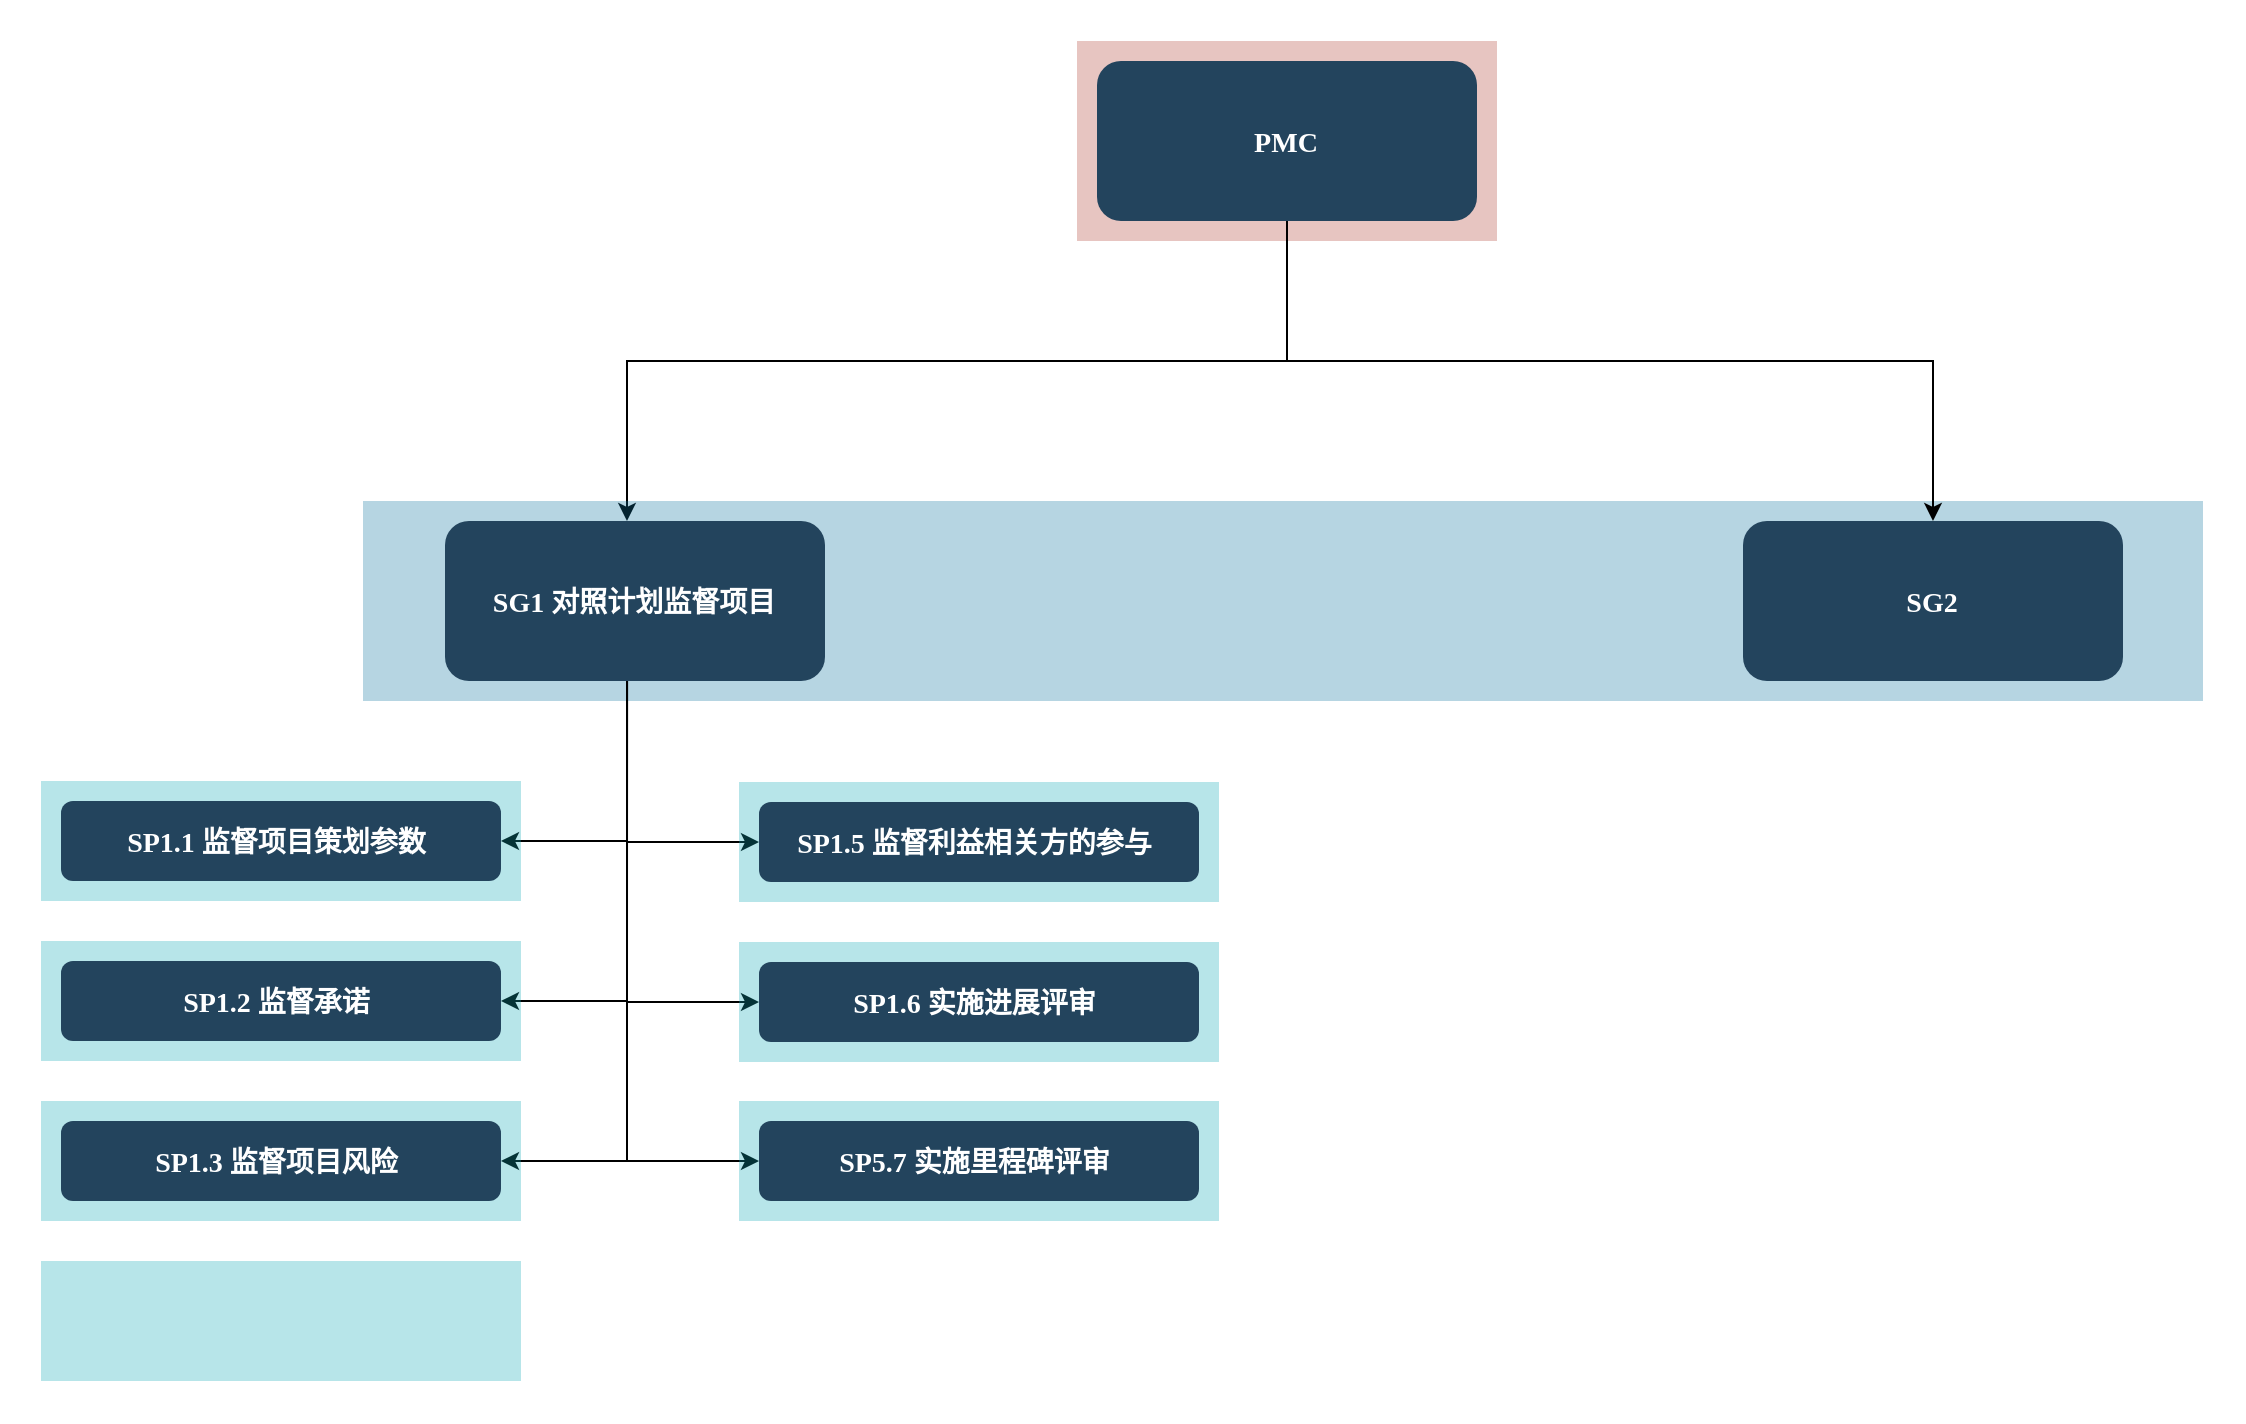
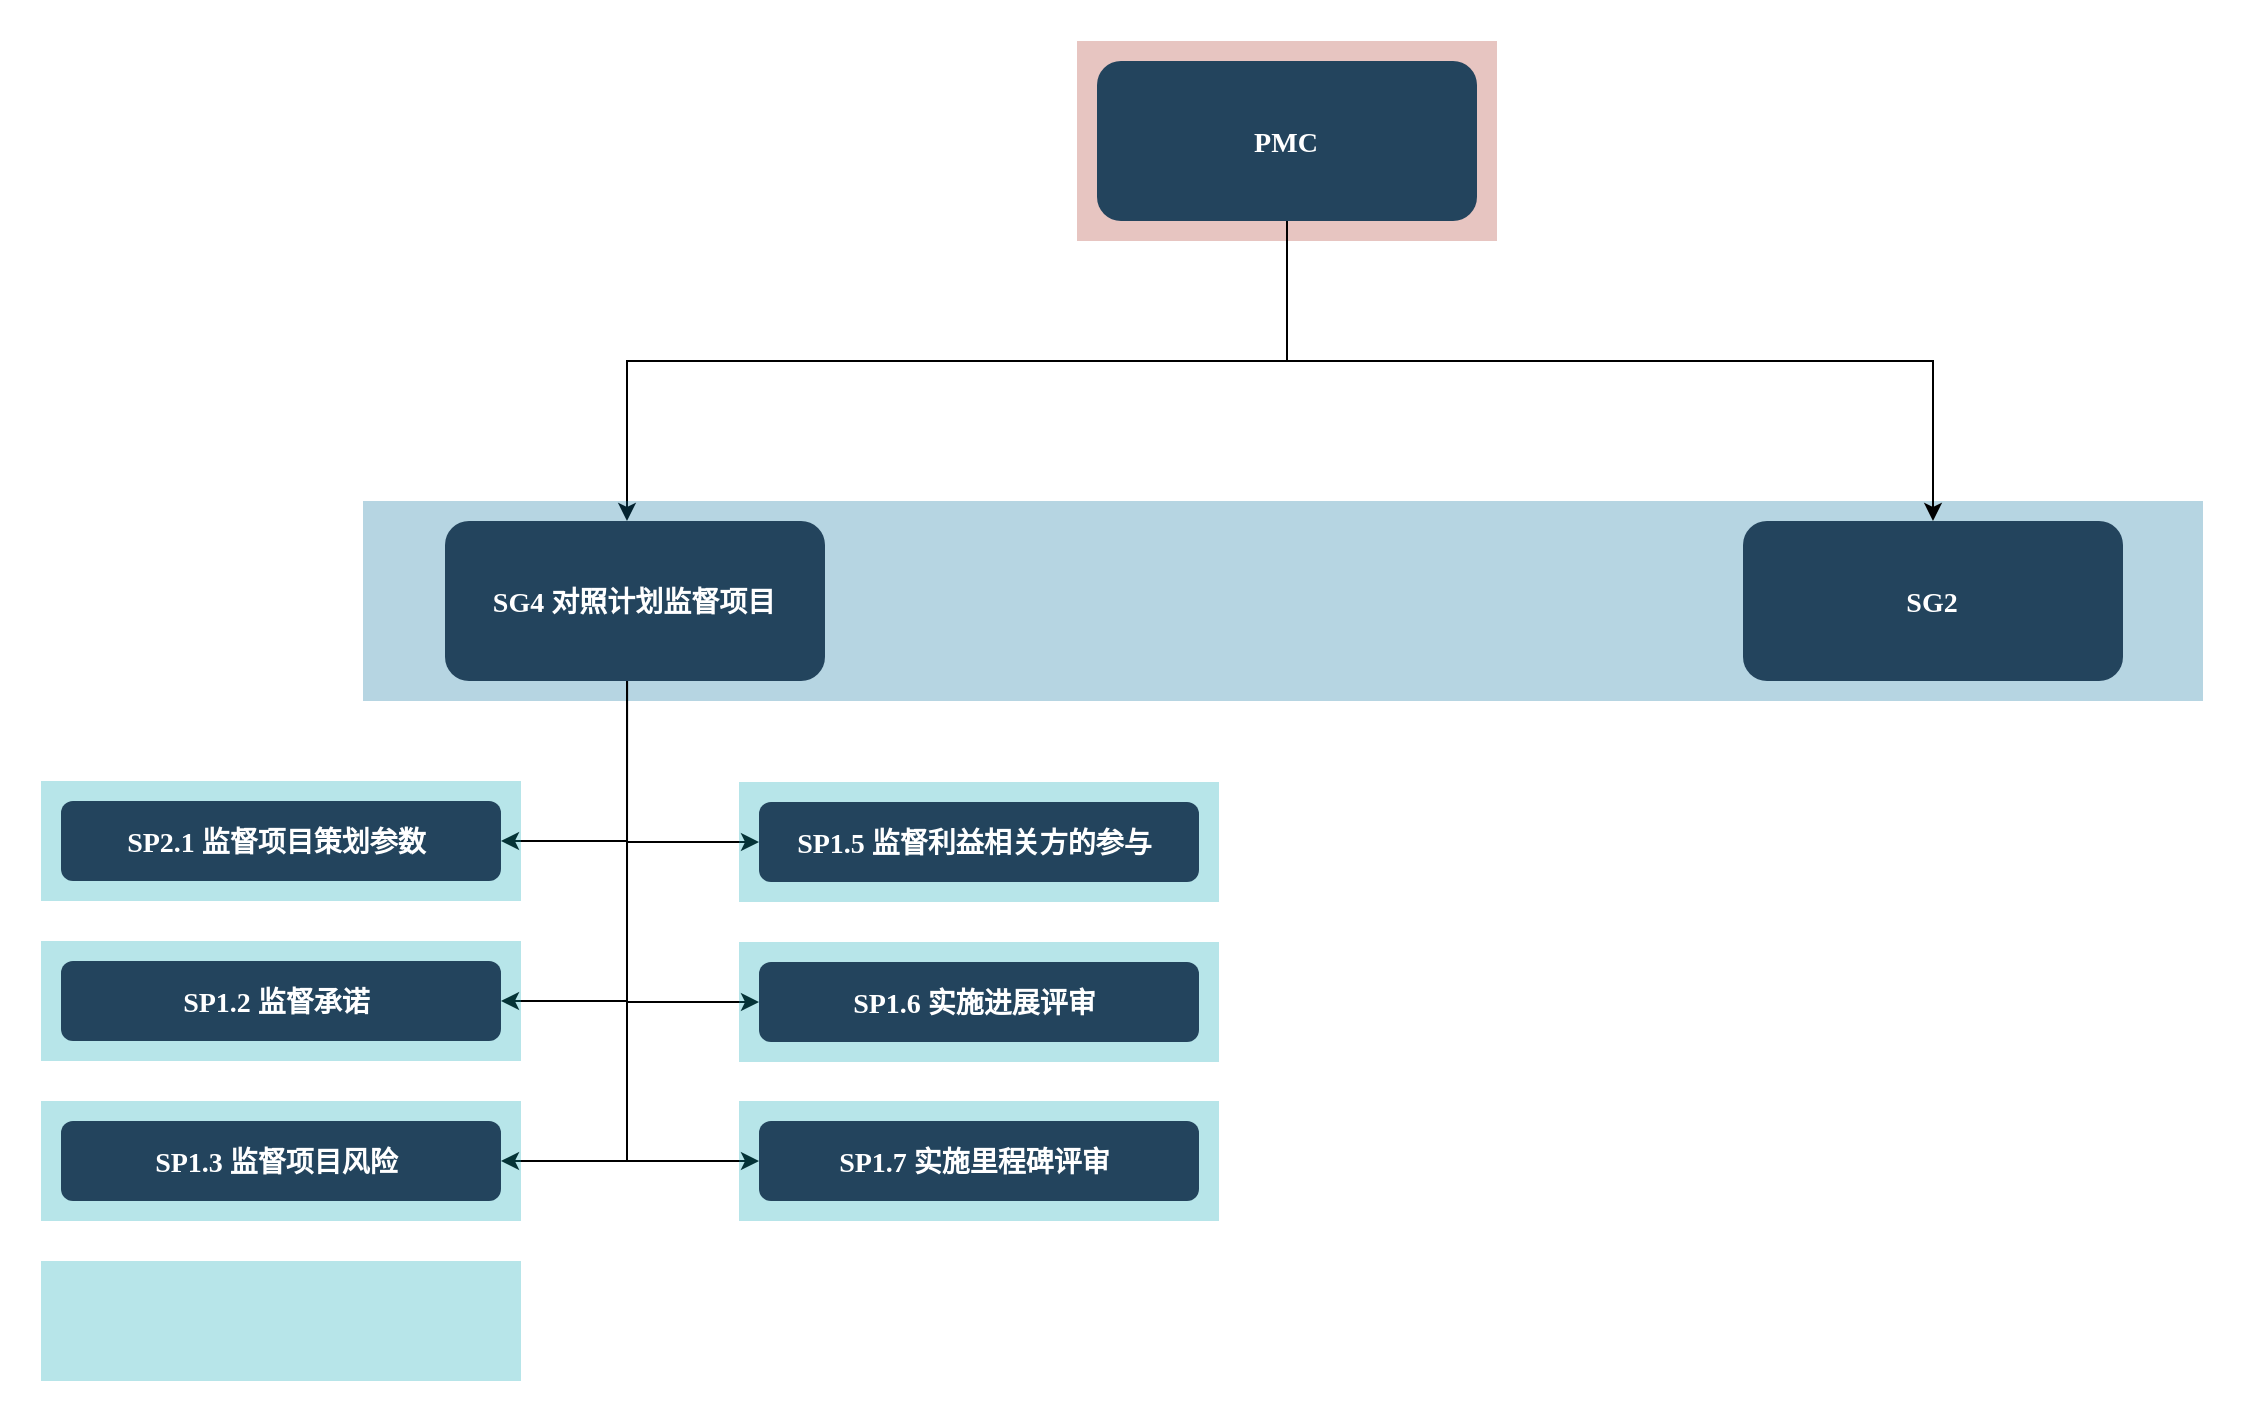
node "SG1 对照计划监督项目": label "SG1 对照计划监督项目" -> "SG4 对照计划监督项目"
node "SP1.1 监督项目策划参数": label "SP1.1 监督项目策划参数" -> "SP2.1 监督项目策划参数"
node "SP5.7 实施里程碑评审": label "SP5.7 实施里程碑评审" -> "SP1.7 实施里程碑评审"
